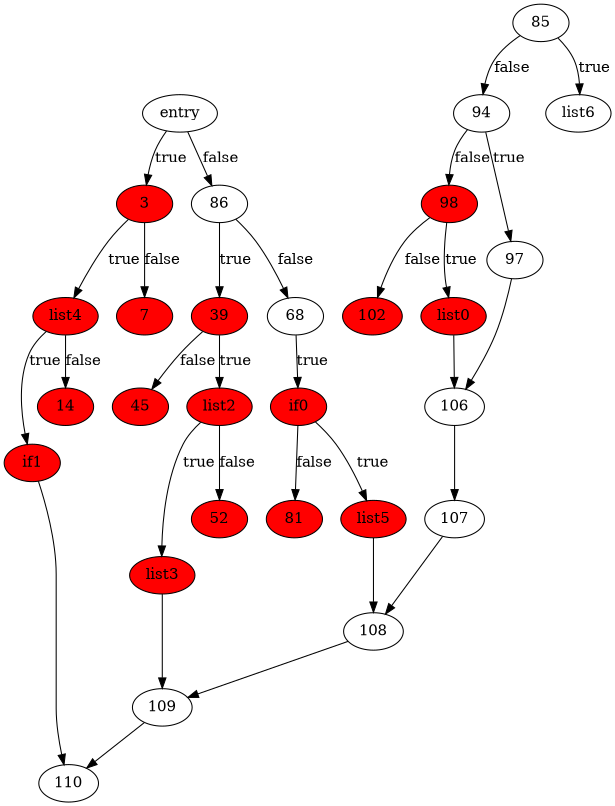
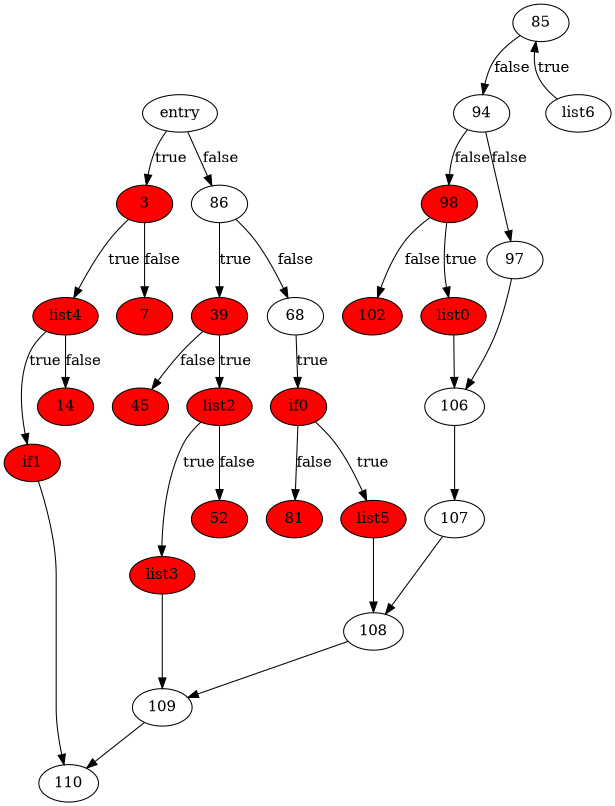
edge "85" -> "list6": reversed
edge "94" -> "97": label "true" -> "false"
